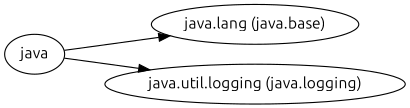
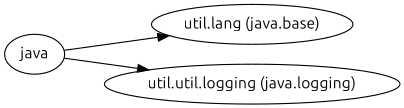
node "java.lang (java.base)": label "java.lang (java.base)" -> "util.lang (java.base)"
node "java.util.logging (java.logging)": label "java.util.logging (java.logging)" -> "util.util.logging (java.logging)"
